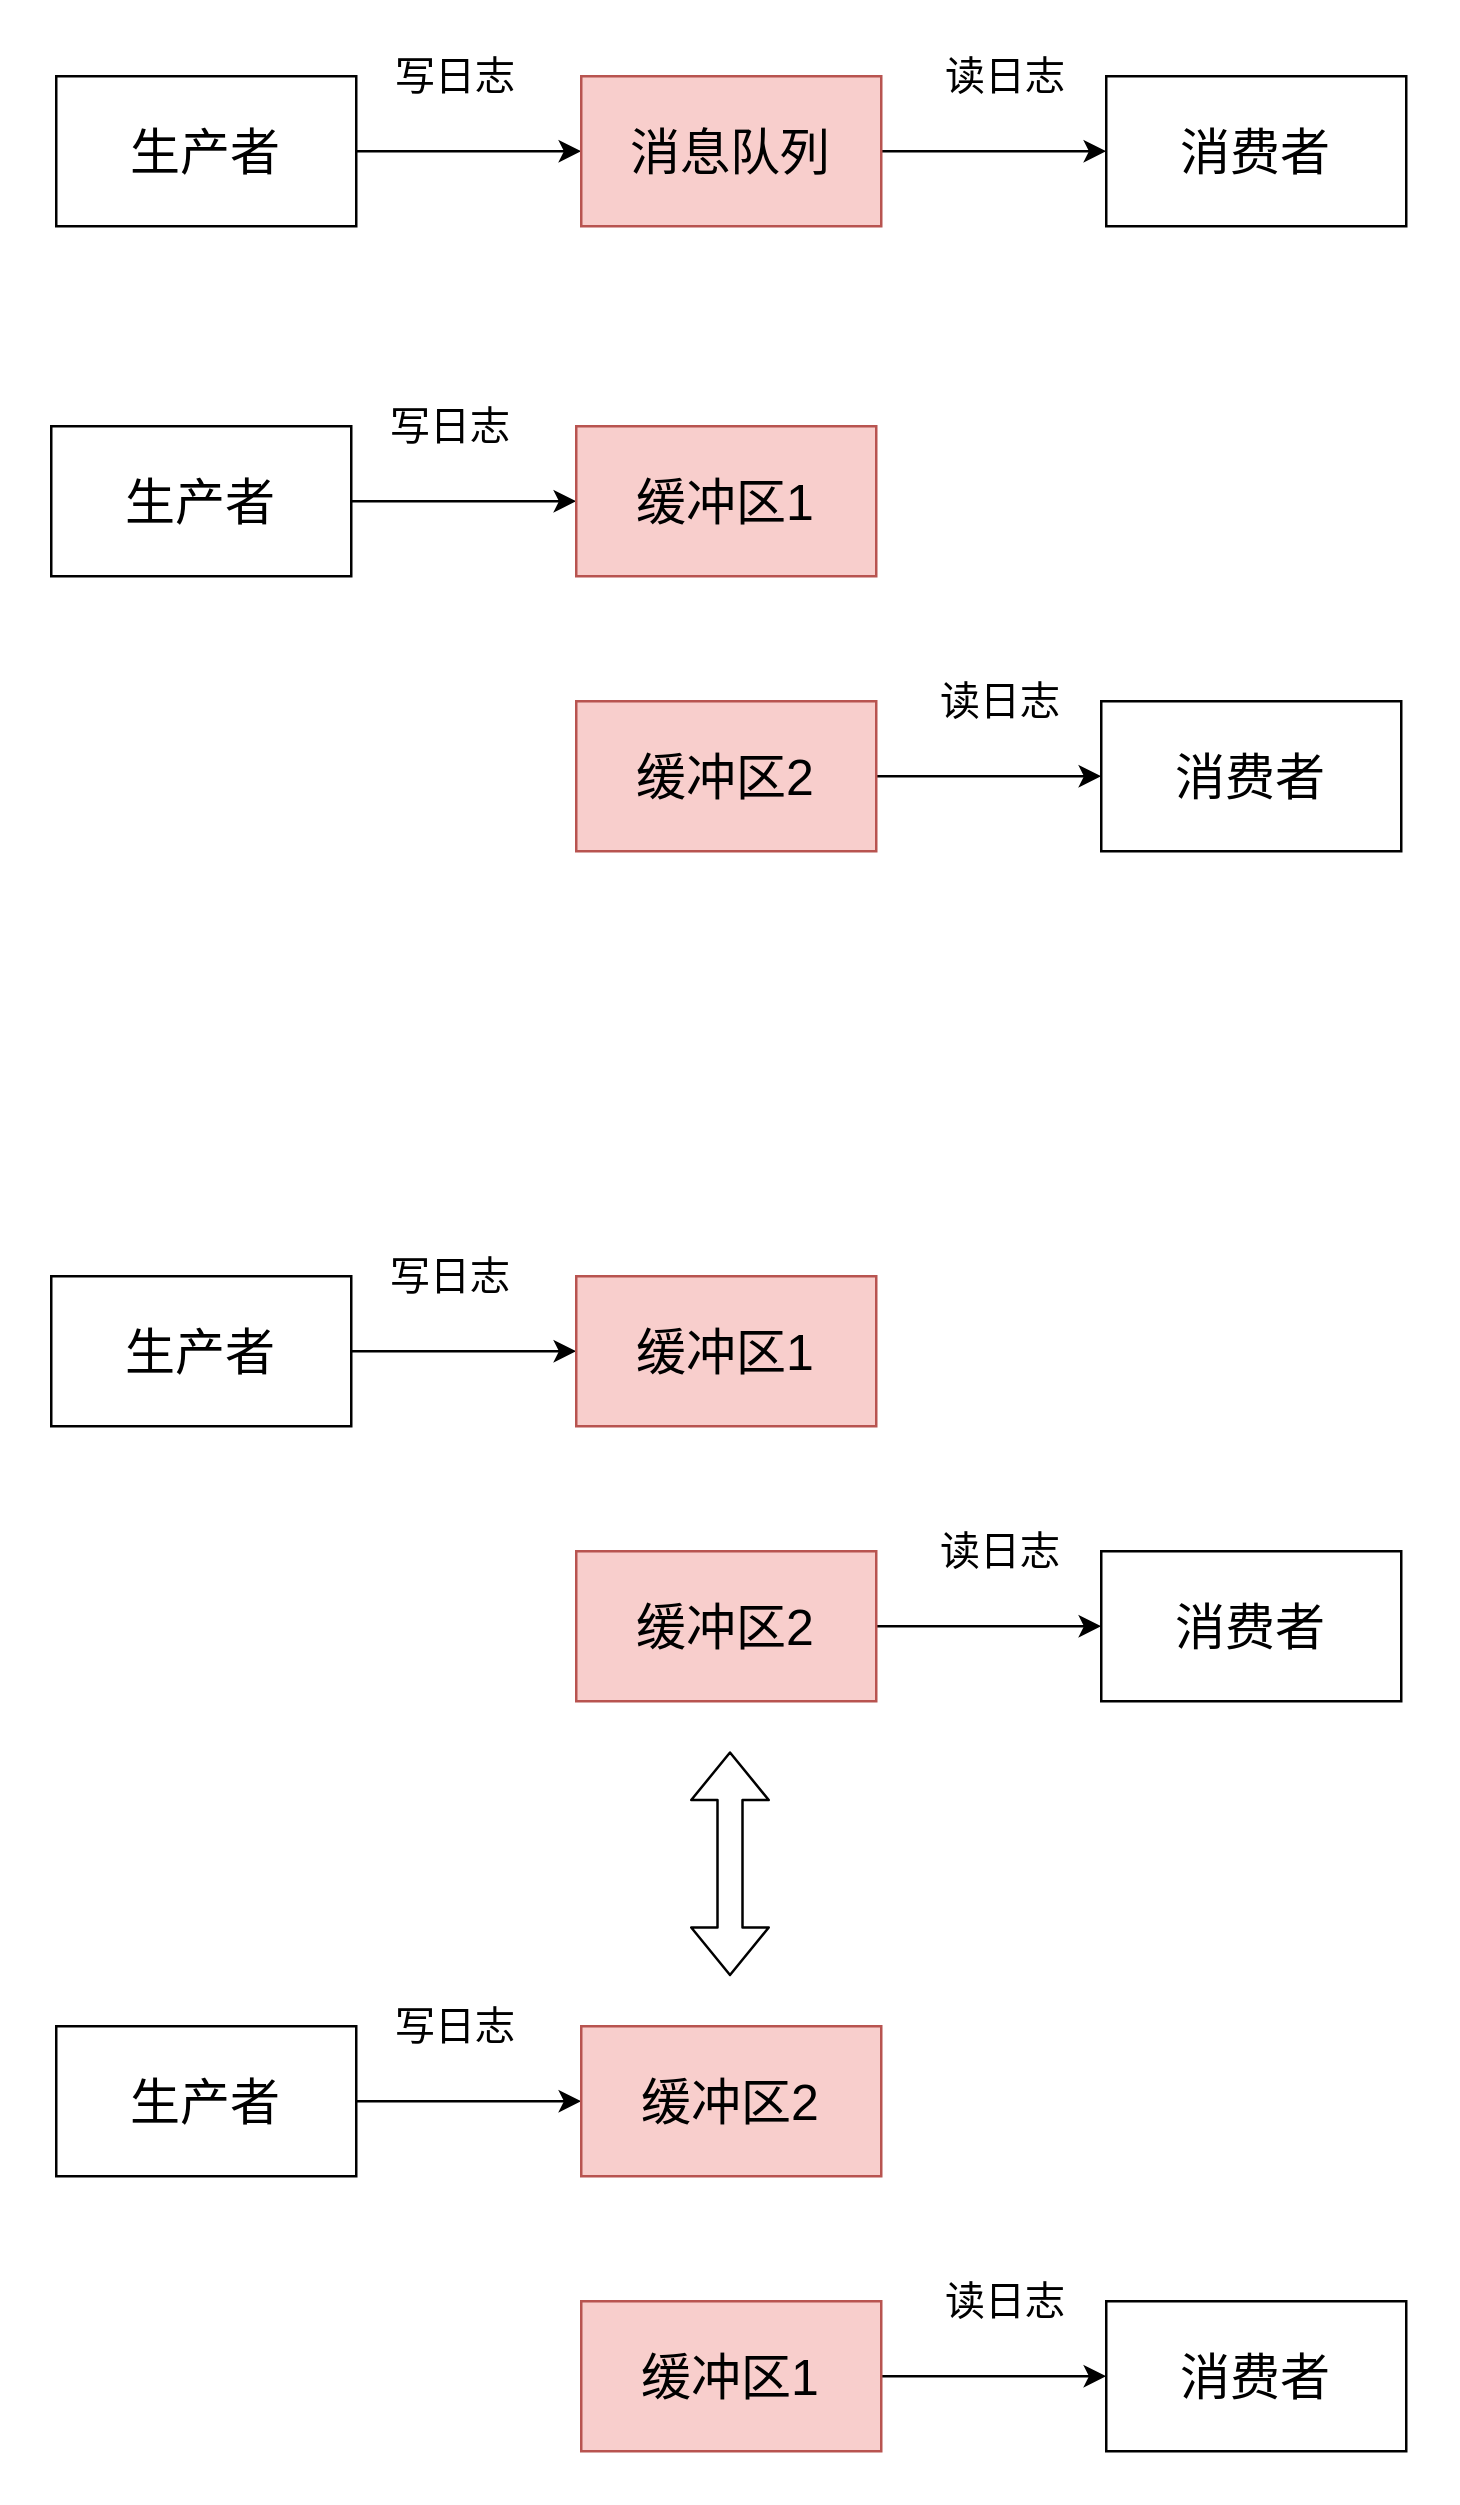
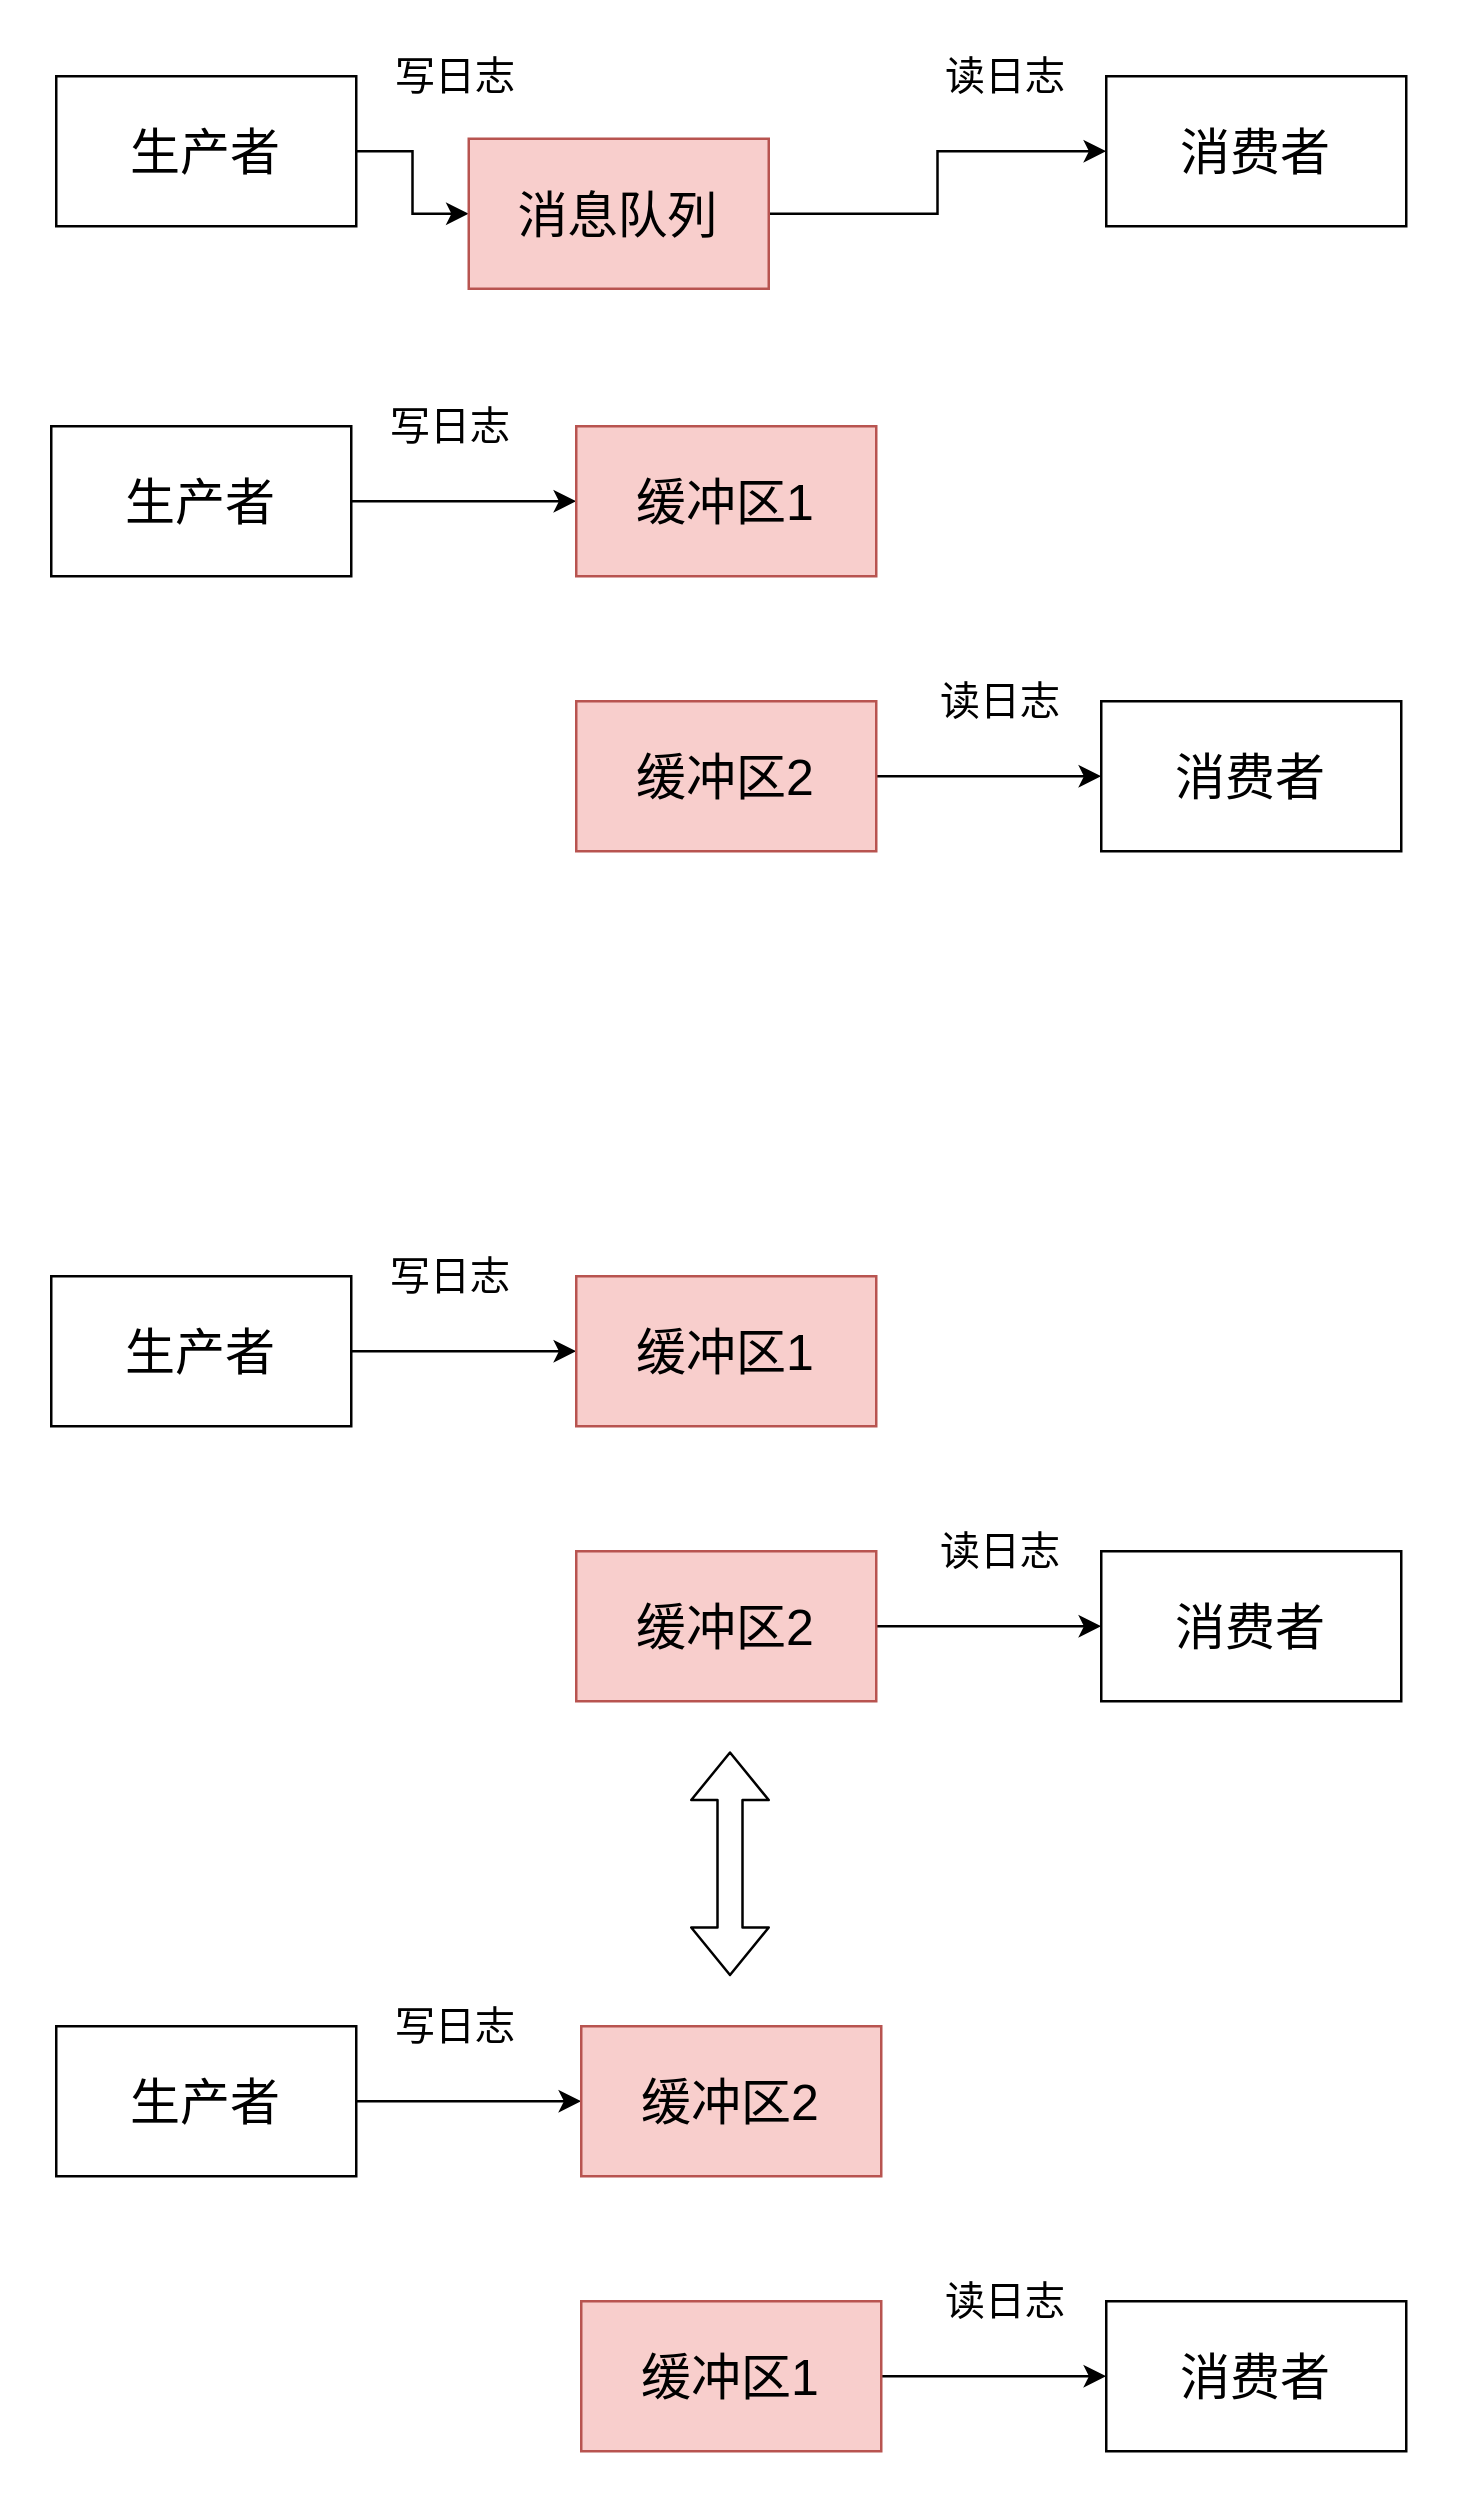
node "消息队列": moved (731, 151) -> (619, 214)
